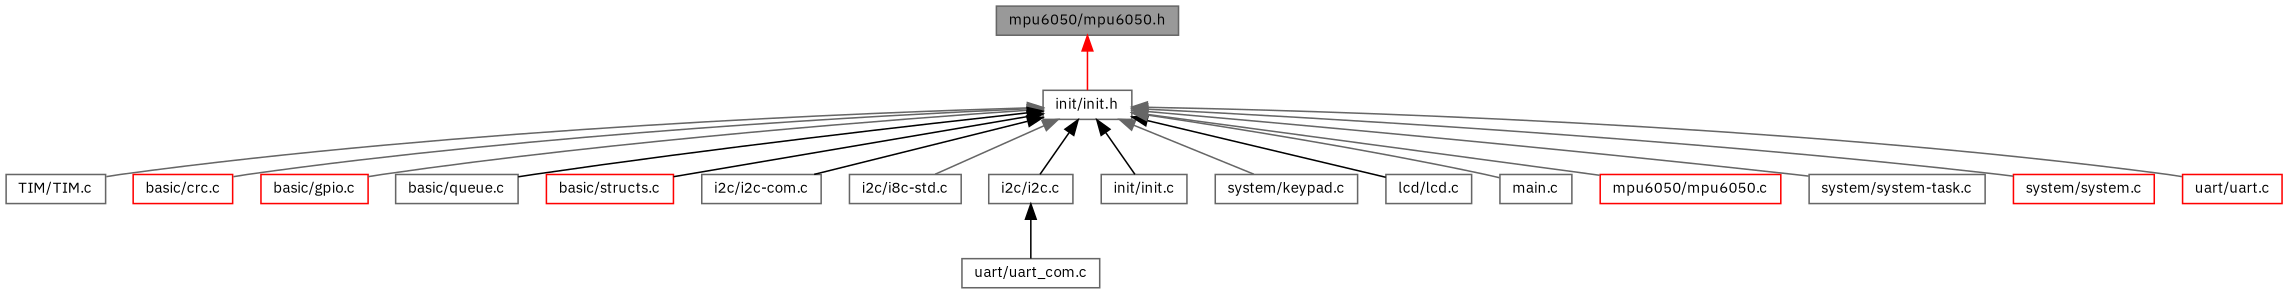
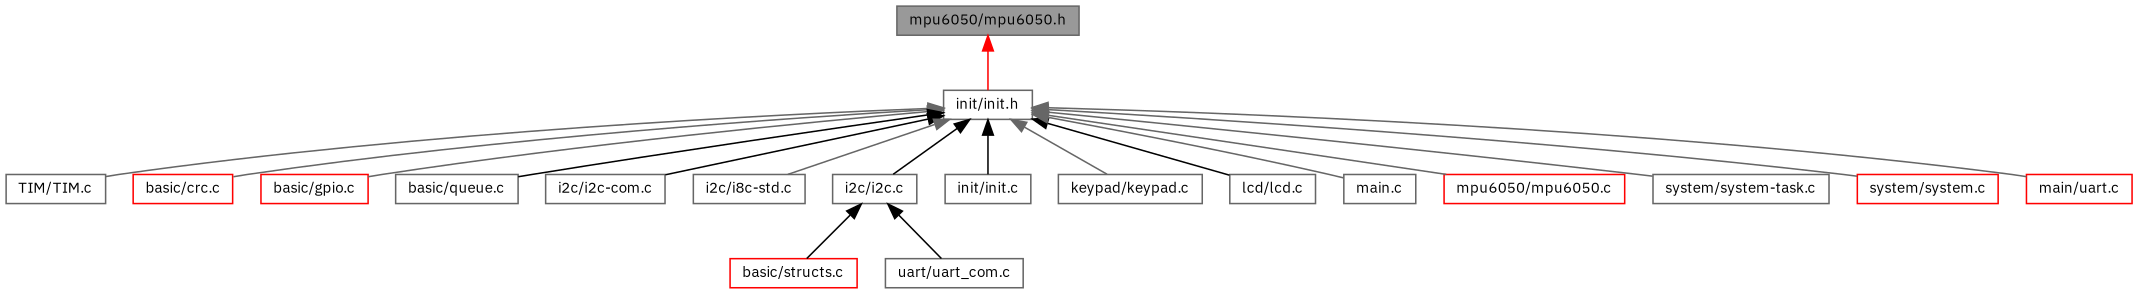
edge "basic/structs.c" -> "init/init.h": now "basic/structs.c" -> "i2c/i2c.c"
node "system/keypad.c": label "system/keypad.c" -> "keypad/keypad.c"
node "uart/uart.c": label "uart/uart.c" -> "main/uart.c"
